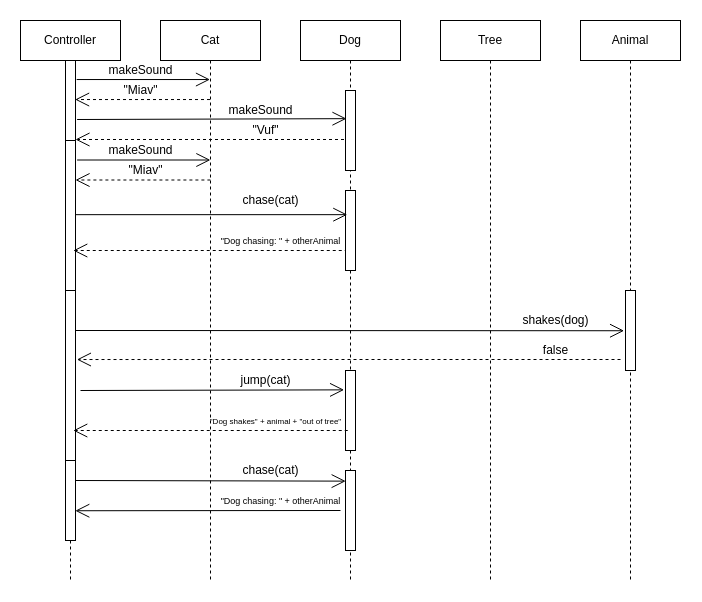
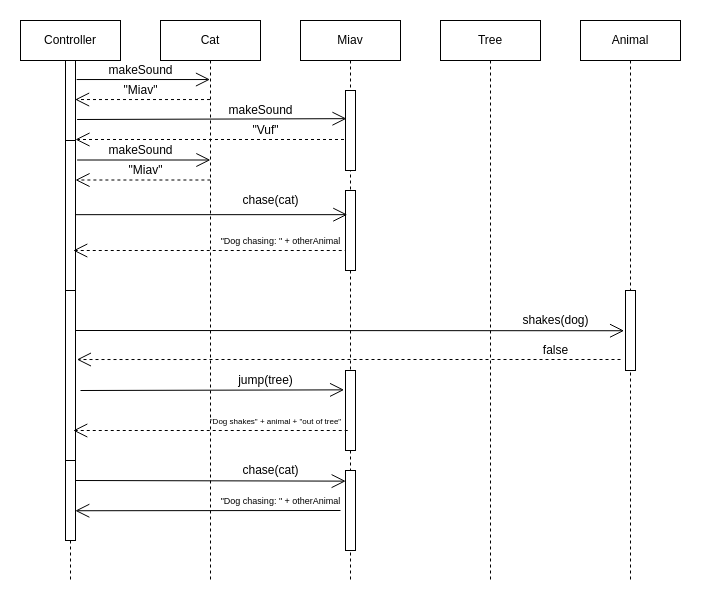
node "Dog": label "Dog" -> "Miav"
node "jump(cat)": label "jump(cat)" -> "jump(tree)"
